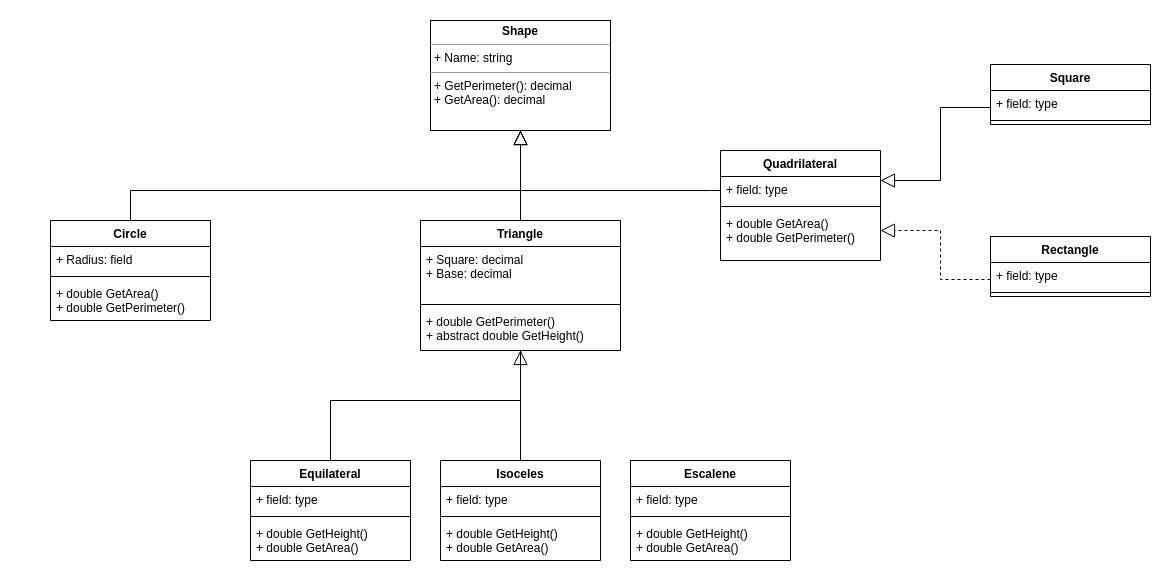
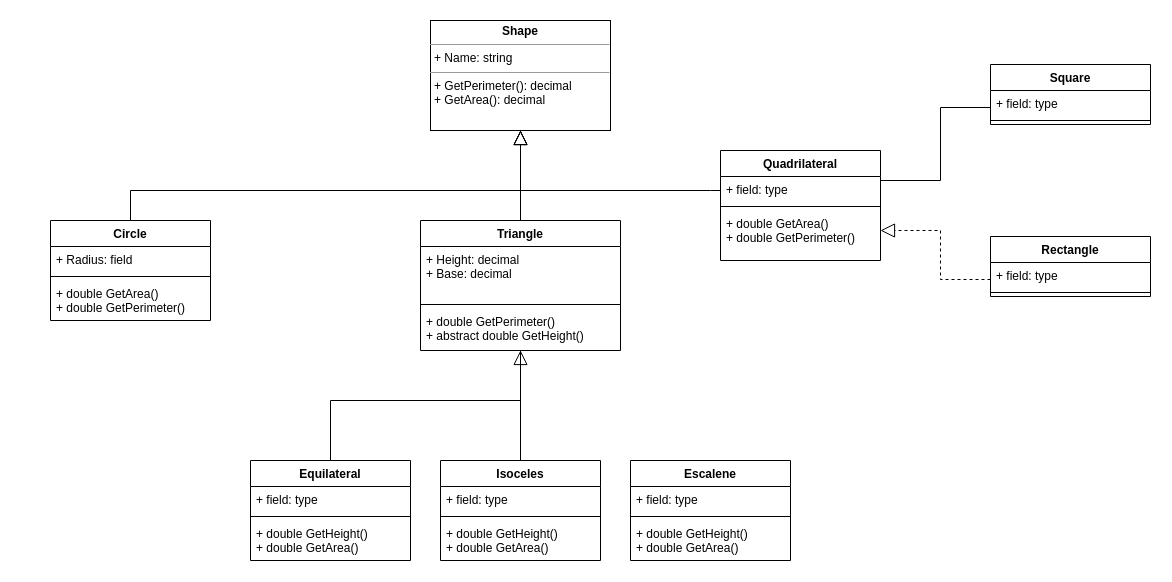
edge "Square" -> "Quadrilateral": arrowhead block -> none
node "+ Square: decimal + Base: decimal": label "+ Square: decimal + Base: decimal" -> "+ Height: decimal + Base: decimal"
